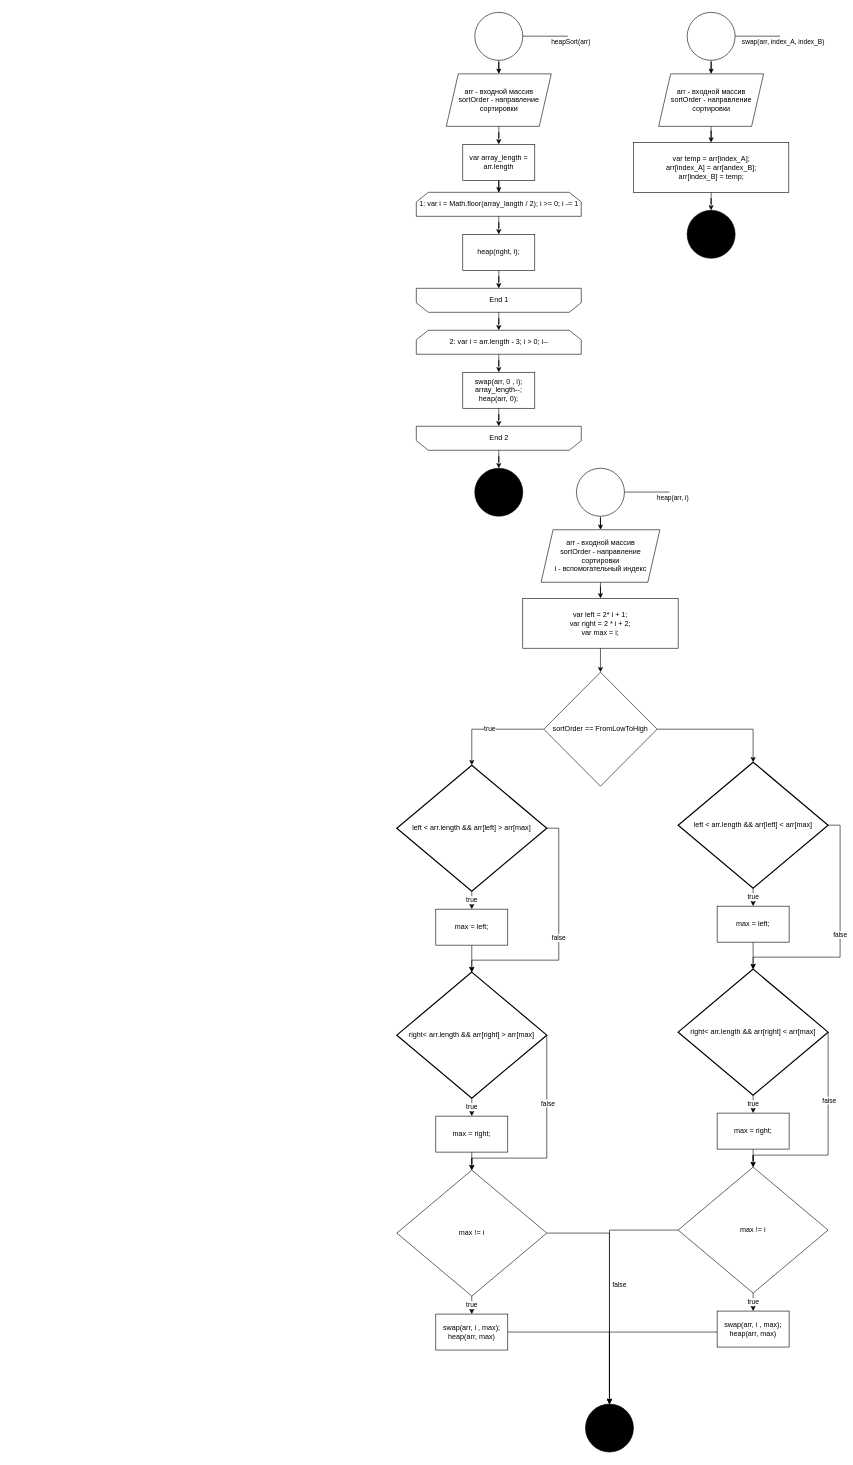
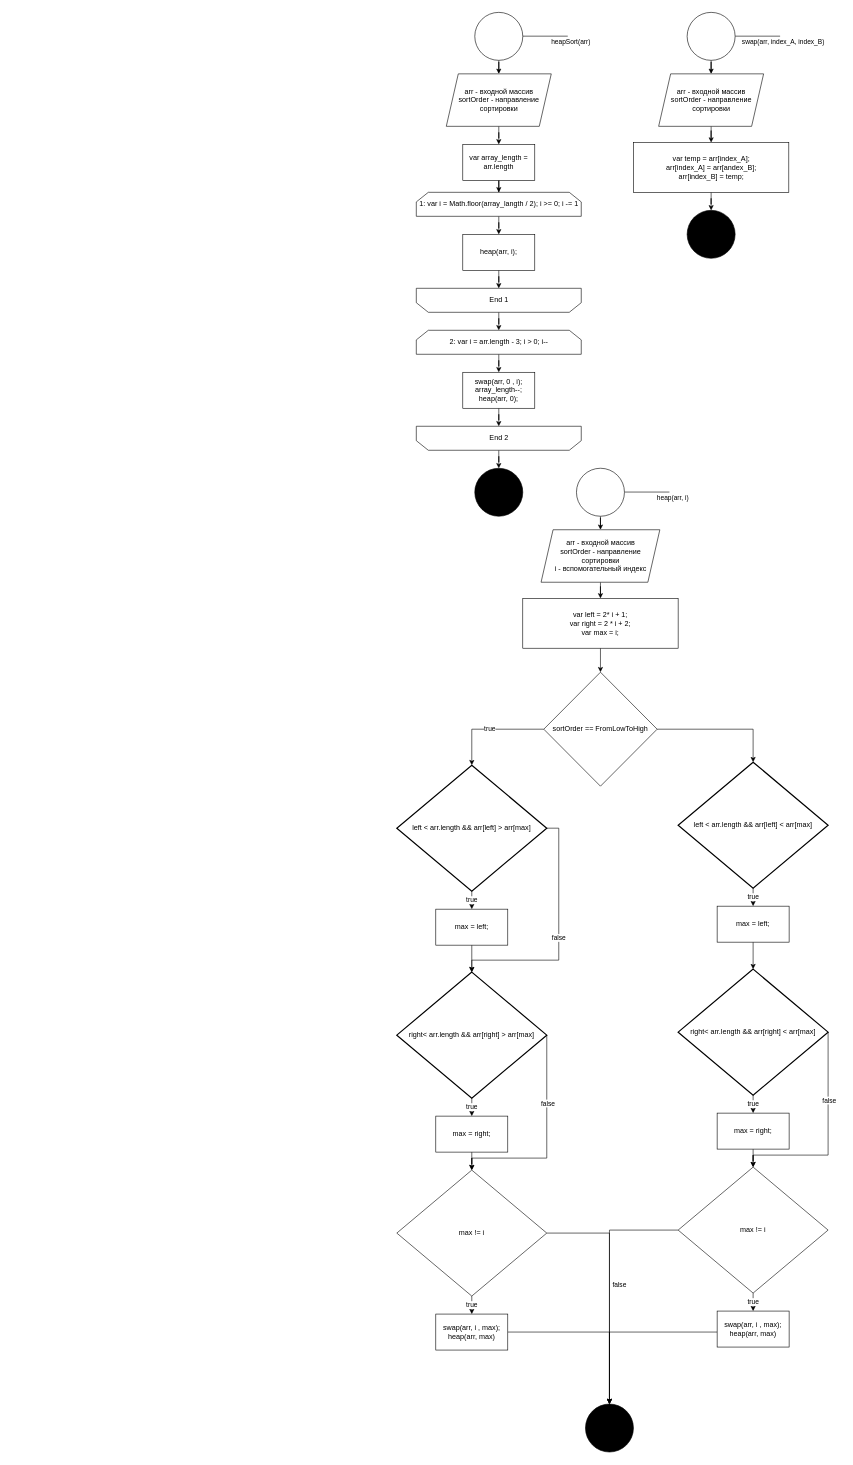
node "heap(right, i);": label "heap(right, i);" -> "heap(arr, i);"
edge "left < arr.length && arr[left] < arr[max]" -> "right< arr.length && arr[right] < arr[max]": removed, label "false"
